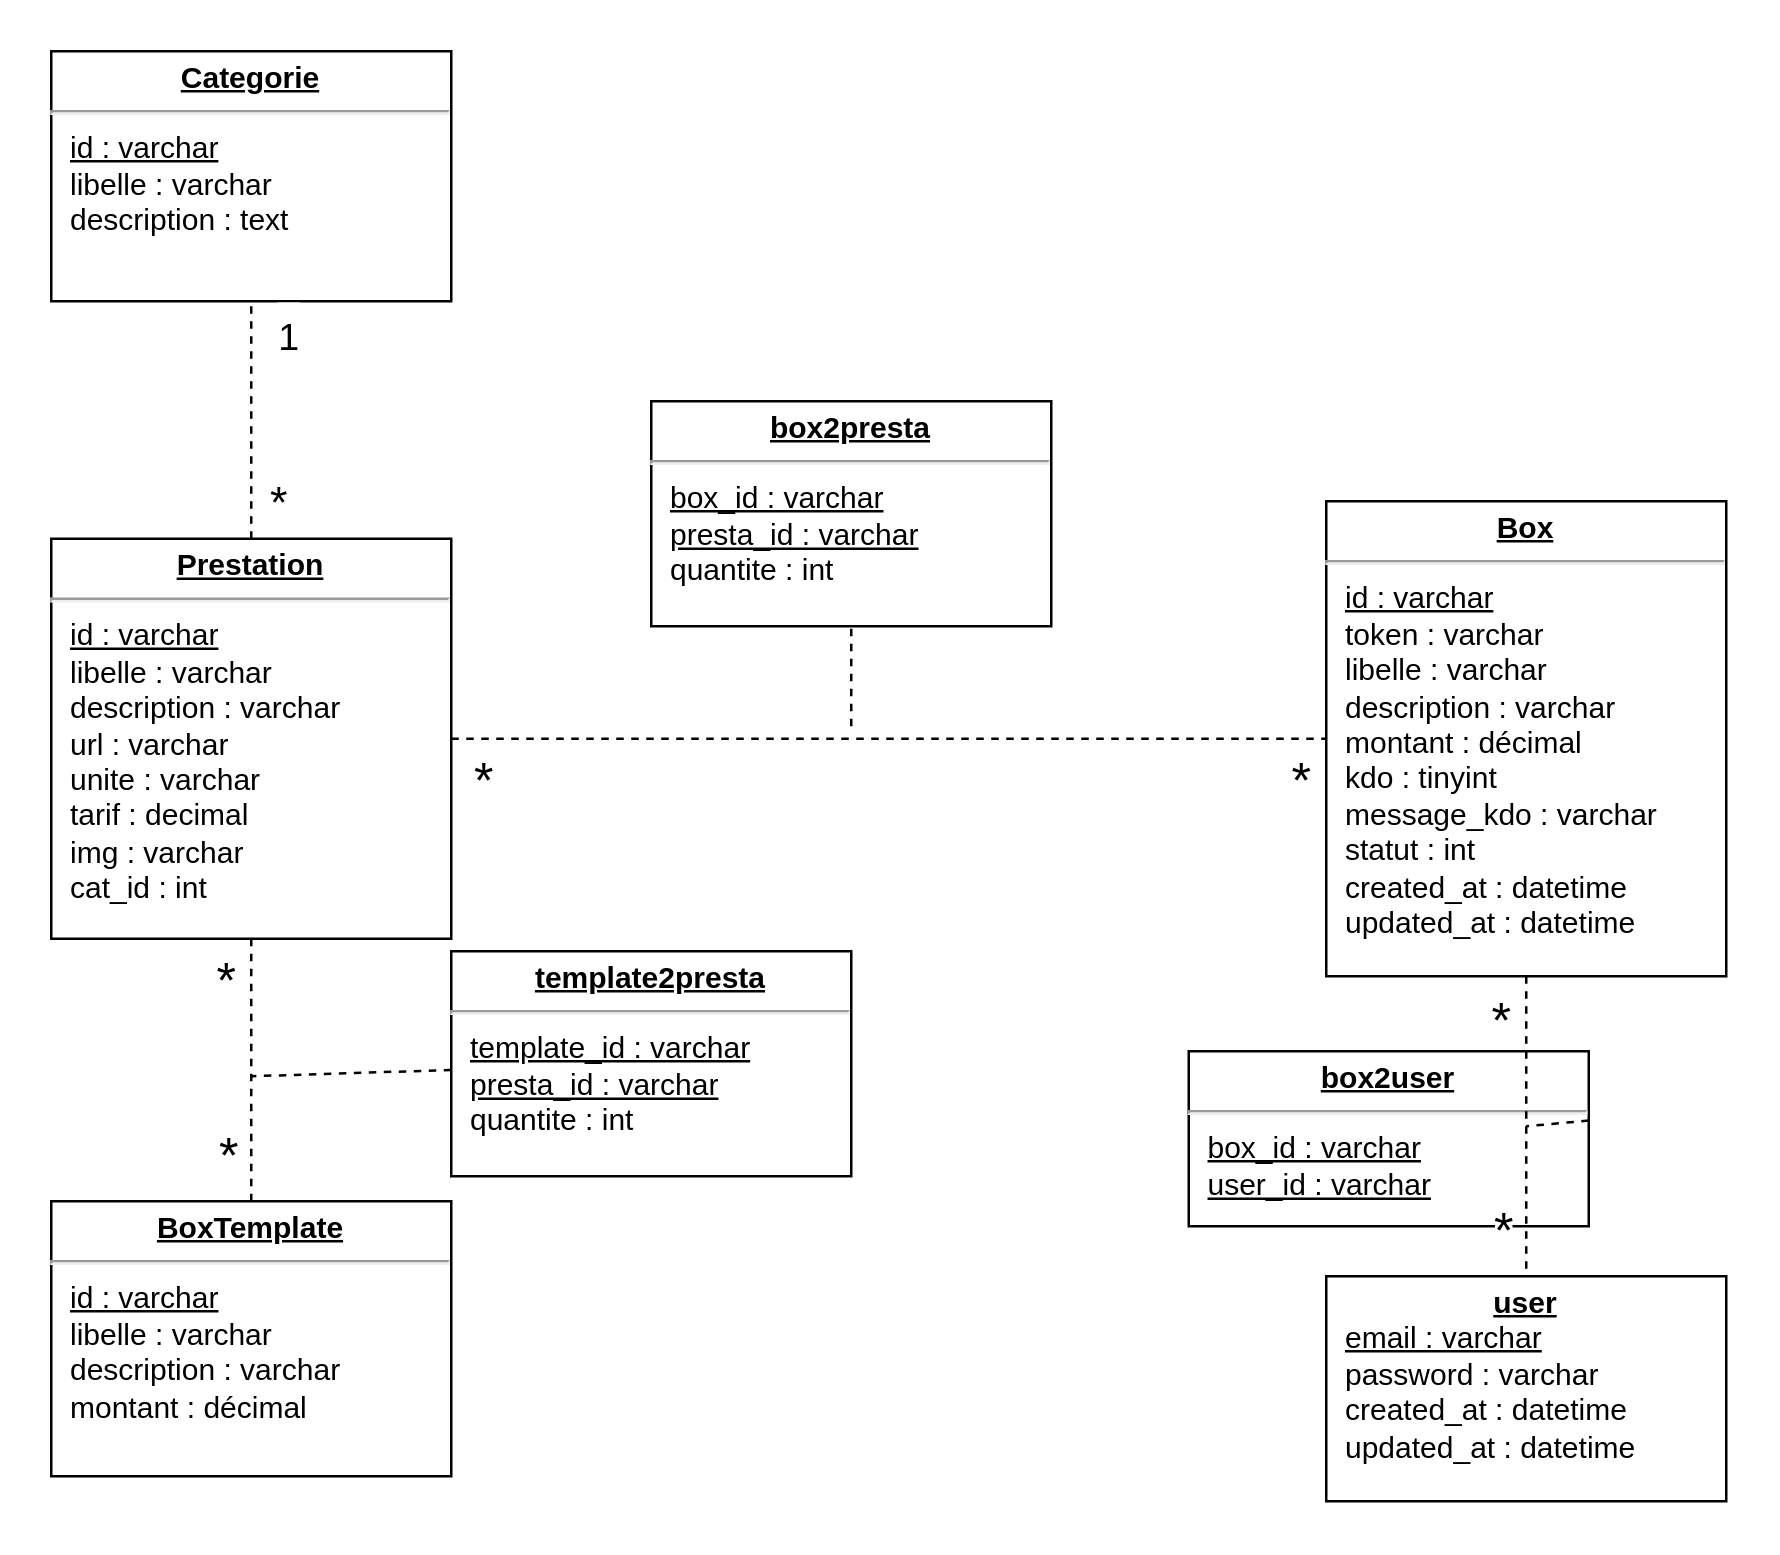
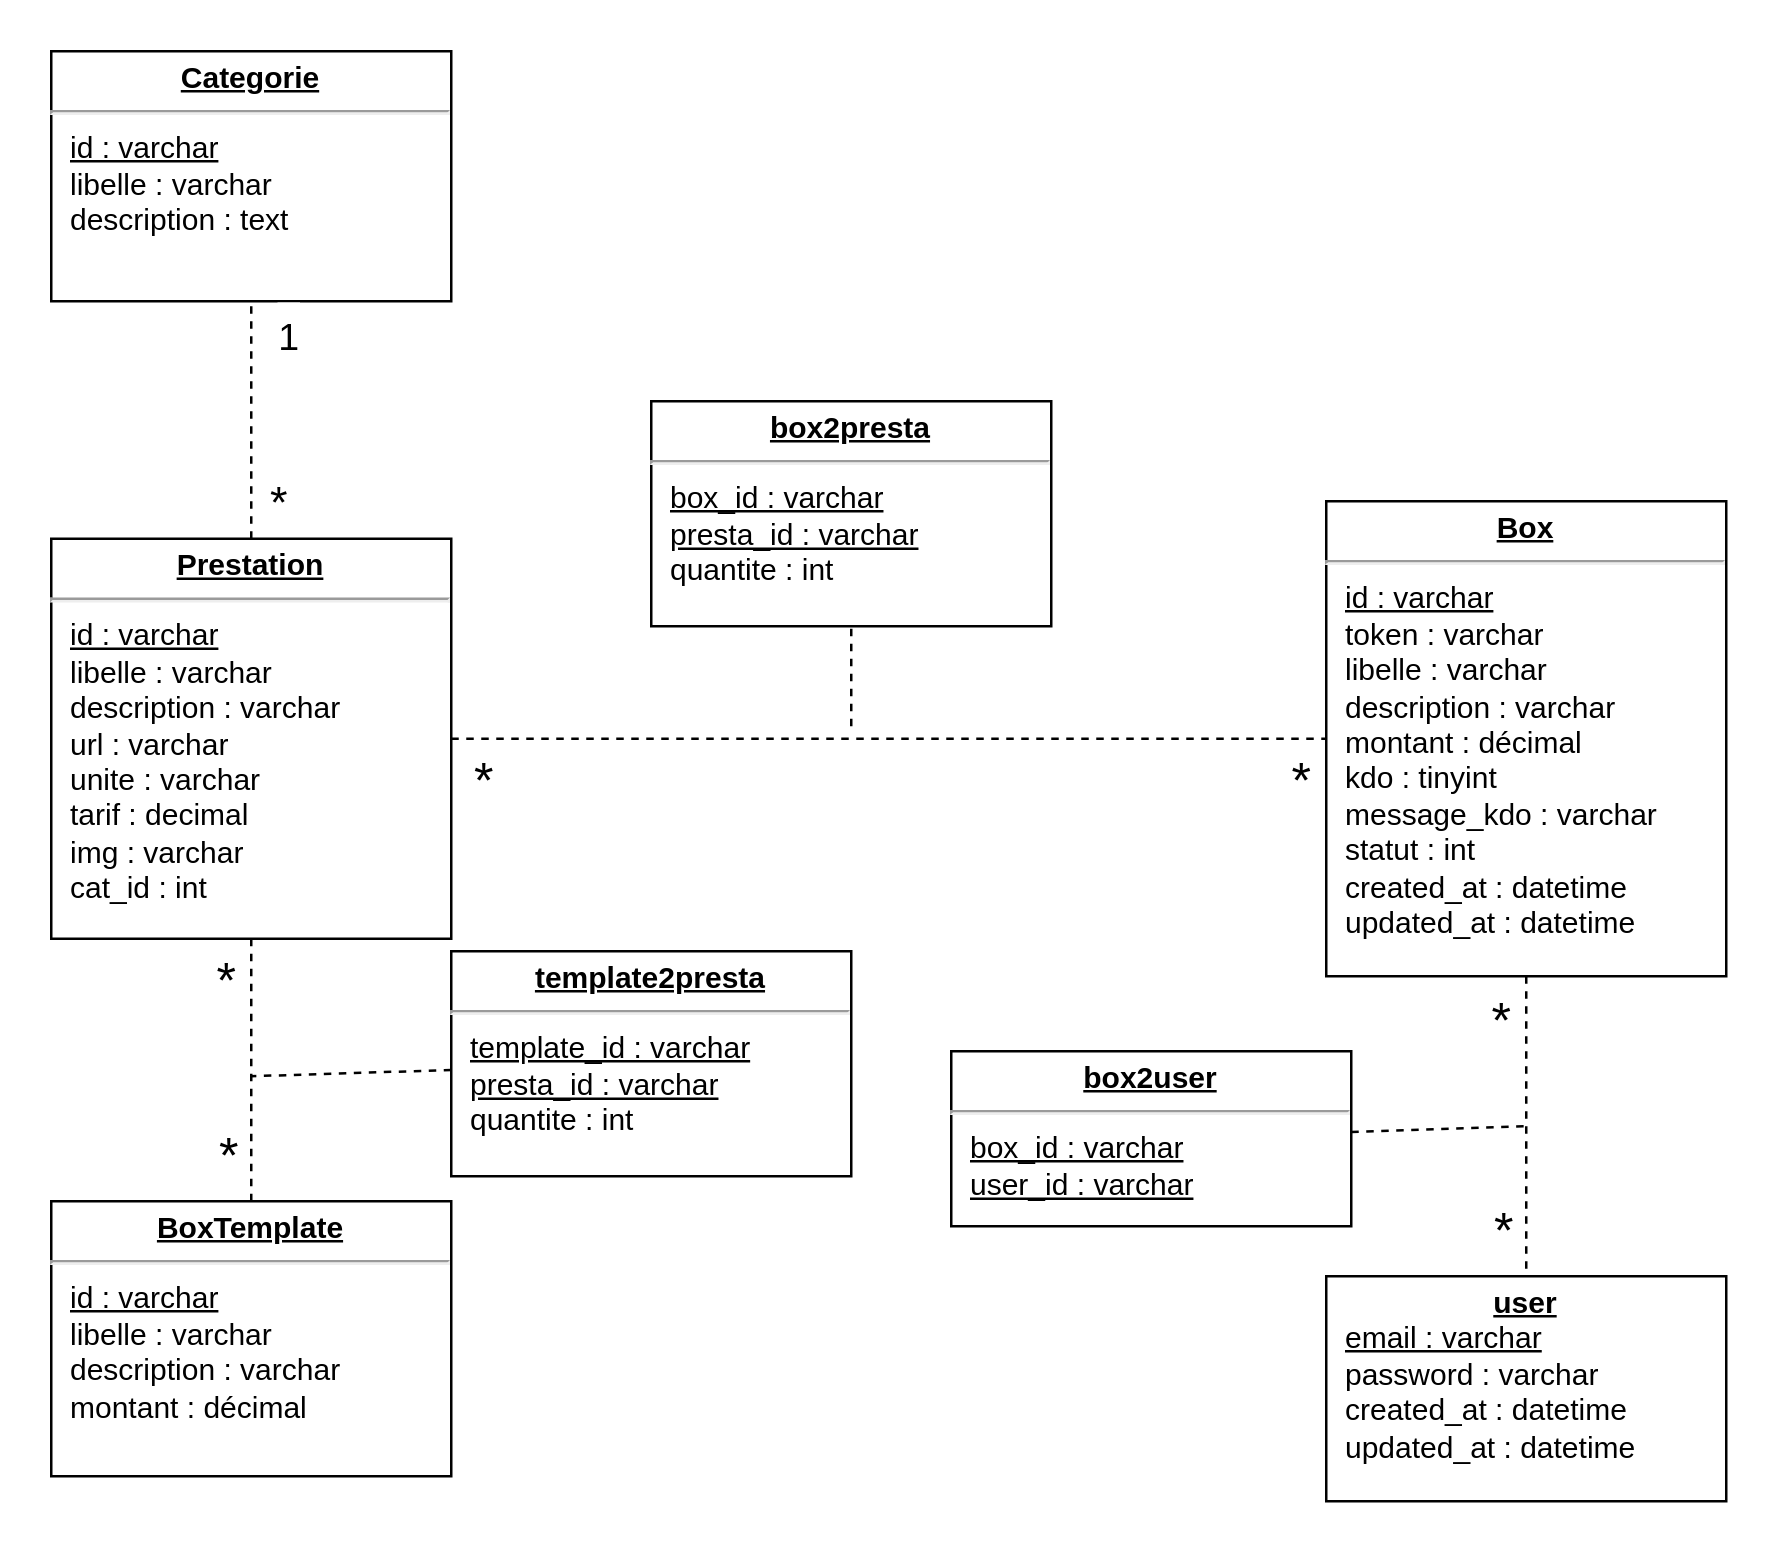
node "box2user box_id : varchar user_id : varchar": moved (1389, 1139) -> (1151, 1139)
